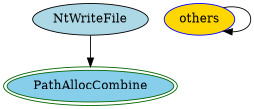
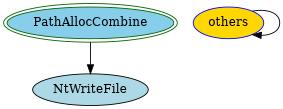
edge "NtWriteFile" -> "PathAllocCombine": reversed
